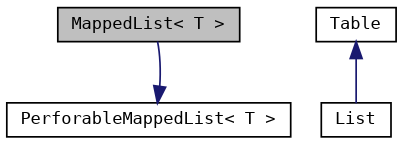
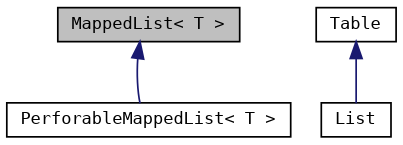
edge "MappedList< T >" -> "PerforableMappedList< T >": reversed
